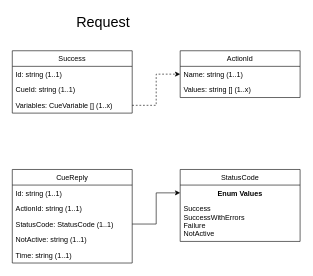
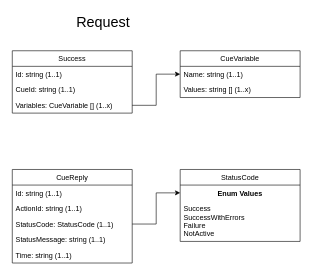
node "ActionId": label "ActionId" -> "CueVariable"
edge "Variables: CueVariable [] (1..x)" -> "Name: string (1..1)": style dashed -> solid
node "NotActive: string (1..1)": label "NotActive: string (1..1)" -> "StatusMessage: string (1..1)"
